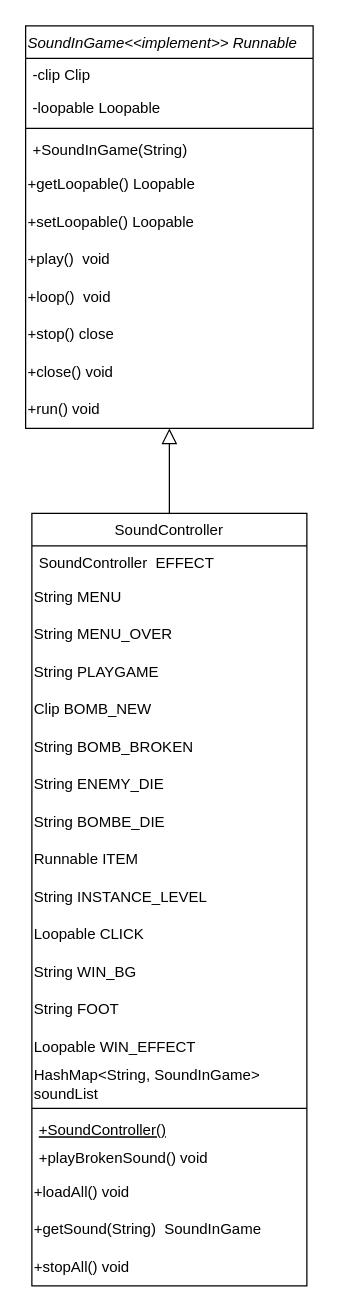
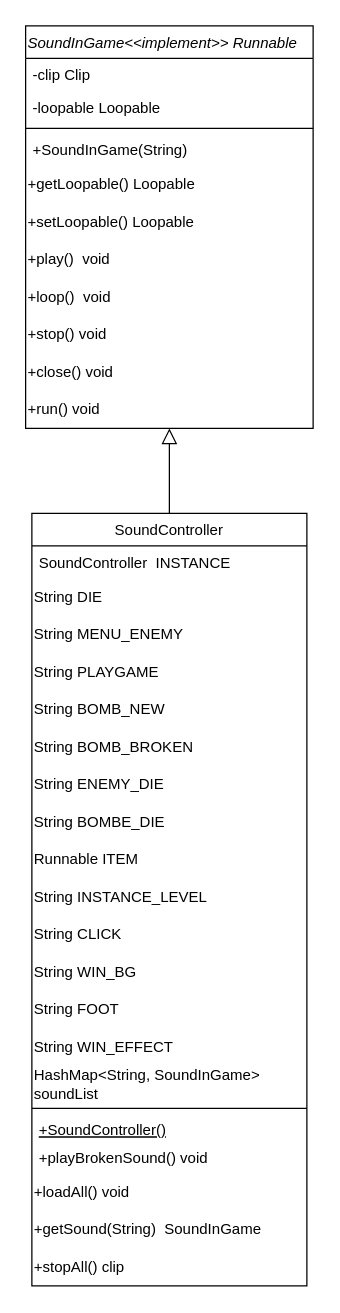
node "+stop() close": label "+stop() close" -> "+stop() void"
node "SoundController EFFECT": label "SoundController EFFECT" -> "SoundController INSTANCE"
node "String MENU": label "String MENU" -> "String DIE"
node "String MENU_OVER": label "String MENU_OVER" -> "String MENU_ENEMY"
node "Clip BOMB_NEW": label "Clip BOMB_NEW" -> "String BOMB_NEW"
node "Loopable CLICK": label "Loopable CLICK" -> "String CLICK"
node "Loopable WIN_EFFECT": label "Loopable WIN_EFFECT" -> "String WIN_EFFECT"
node "+stopAll() void": label "+stopAll() void" -> "+stopAll() clip"
